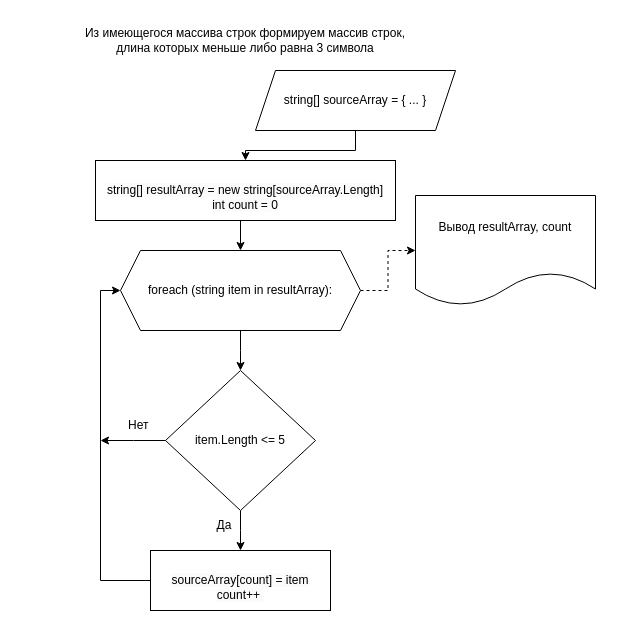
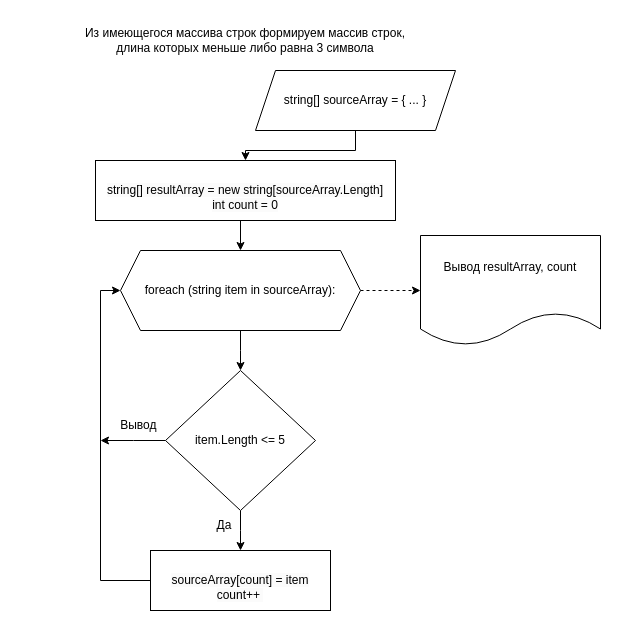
node "Вывод resultArray, count": moved (506, 251) -> (511, 291)
node "foreach (string item in resultArray):": label "foreach (string item in resultArray):" -> "foreach (string item in sourceArray):"
node "Нет": label "Нет" -> "Вывод"
